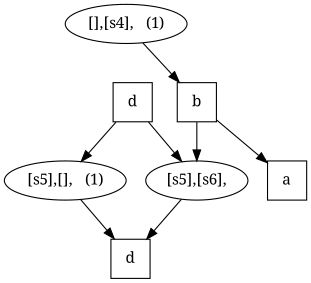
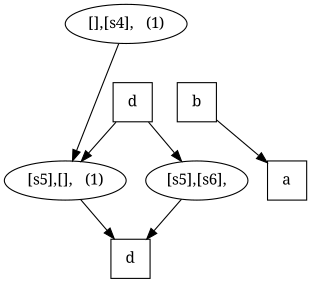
edge "[],[s4],   (1)" -> "b": now "[],[s4],   (1)" -> "[s5],[],   (1)"
edge "b" -> "[s5],[s6],": removed
